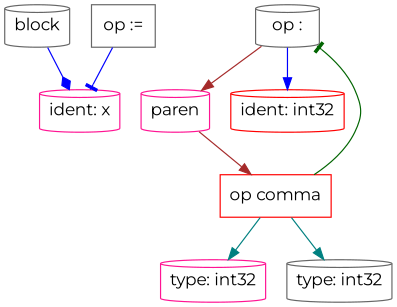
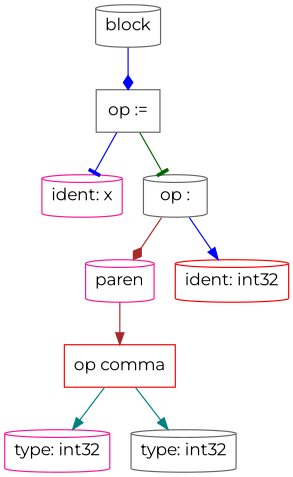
edge "block" -> "ident: x": now "block" -> "op :="
edge "op :" -> "paren": arrowhead normal -> diamond
edge "op comma" -> "op :": now "op :=" -> "op :"
